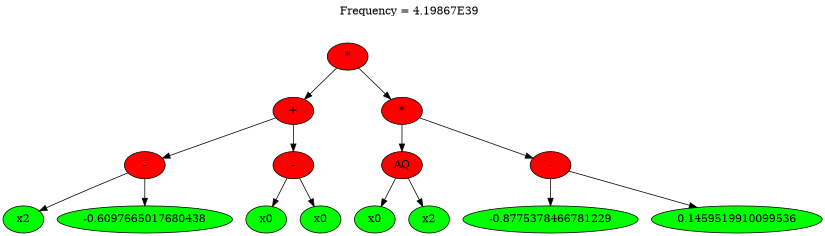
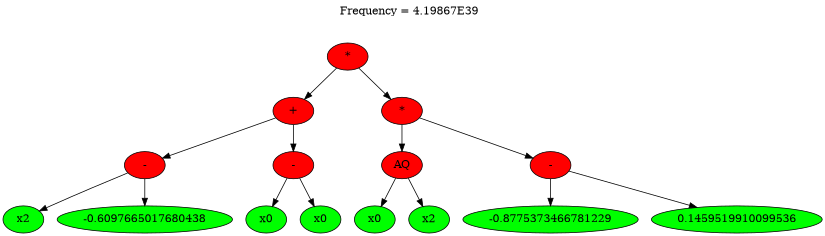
node "-0.8775378466781229": label "-0.8775378466781229" -> "-0.8775373466781229"
